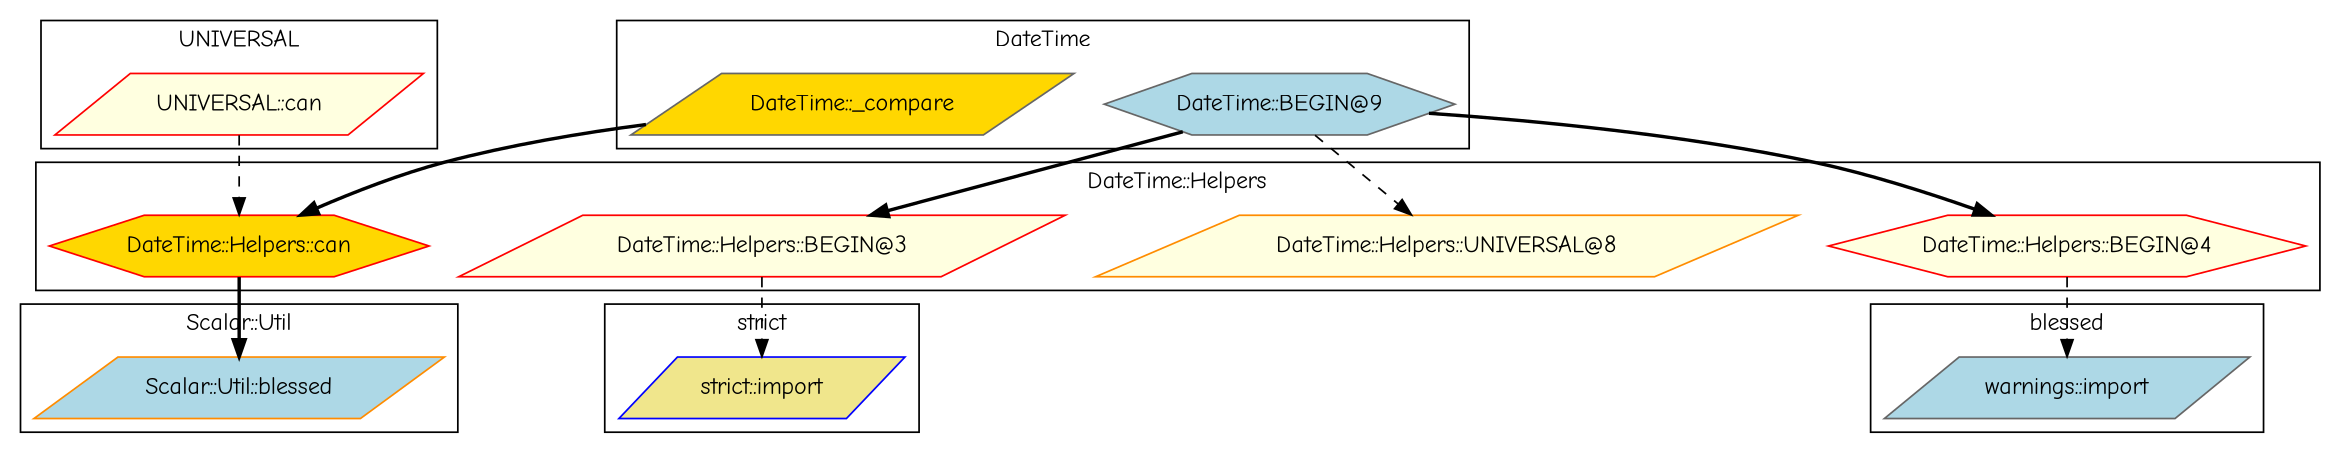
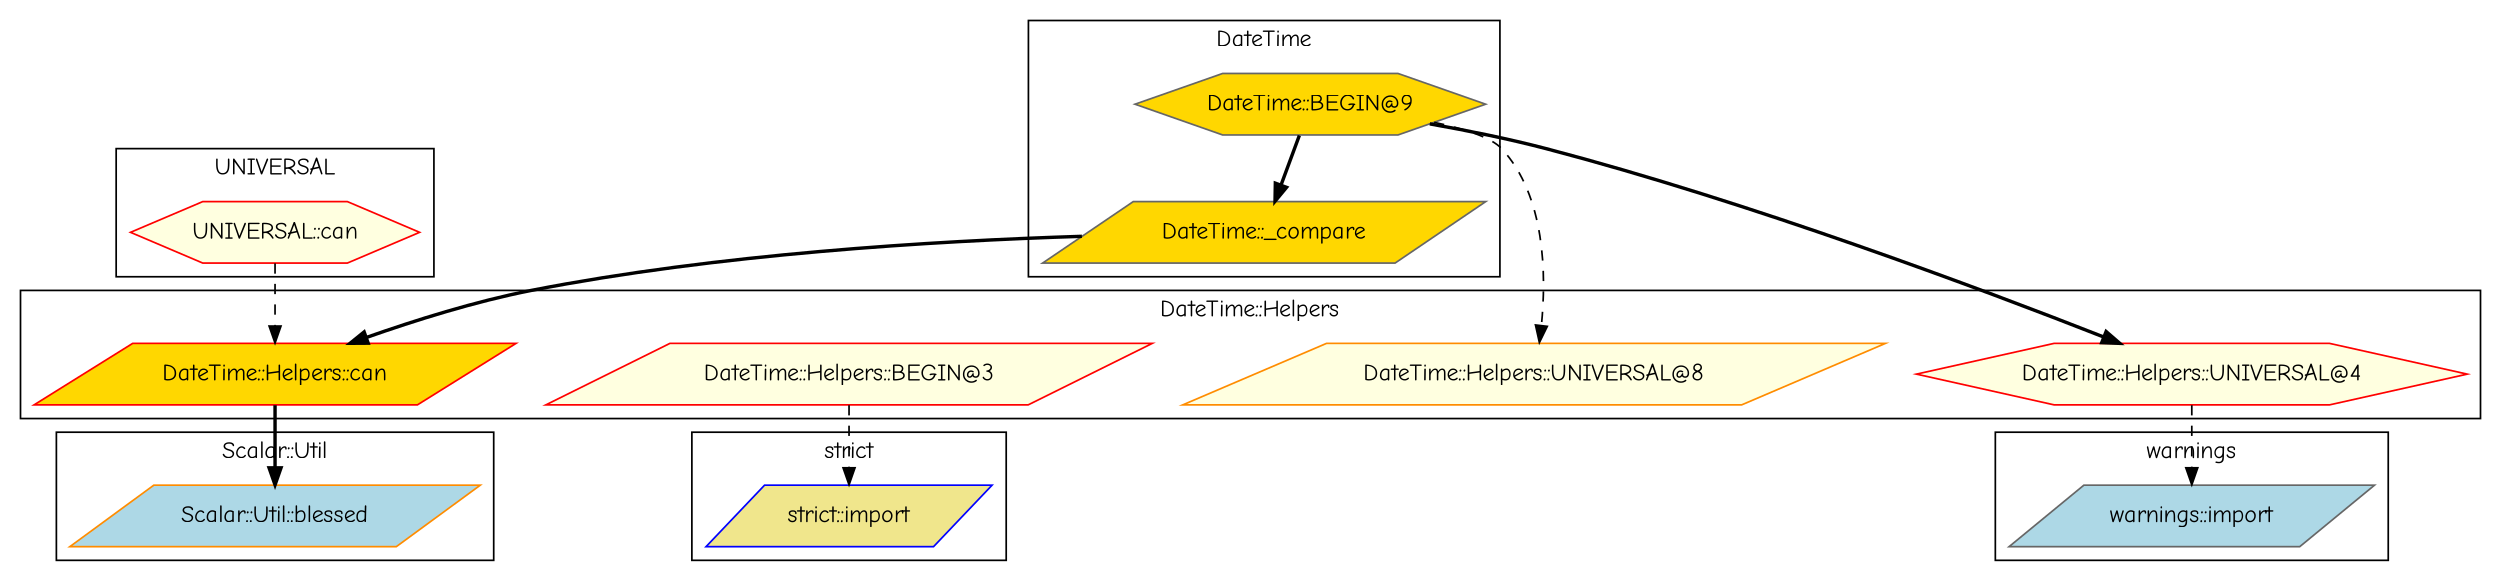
node "UNIVERSAL::can": shape parallelogram -> hexagon
node "DateTime::BEGIN@9": fillcolor lightblue -> gold
edge "DateTime::BEGIN@9" -> "DateTime::Helpers::BEGIN@3": now "DateTime::BEGIN@9" -> "DateTime::_compare"
node "DateTime::Helpers::can": shape hexagon -> parallelogram
node "DateTime::Helpers::BEGIN@4": label "DateTime::Helpers::BEGIN@4" -> "DateTime::Helpers::UNIVERSAL@4"
cluster "blessed": label "blessed" -> "warnings"
